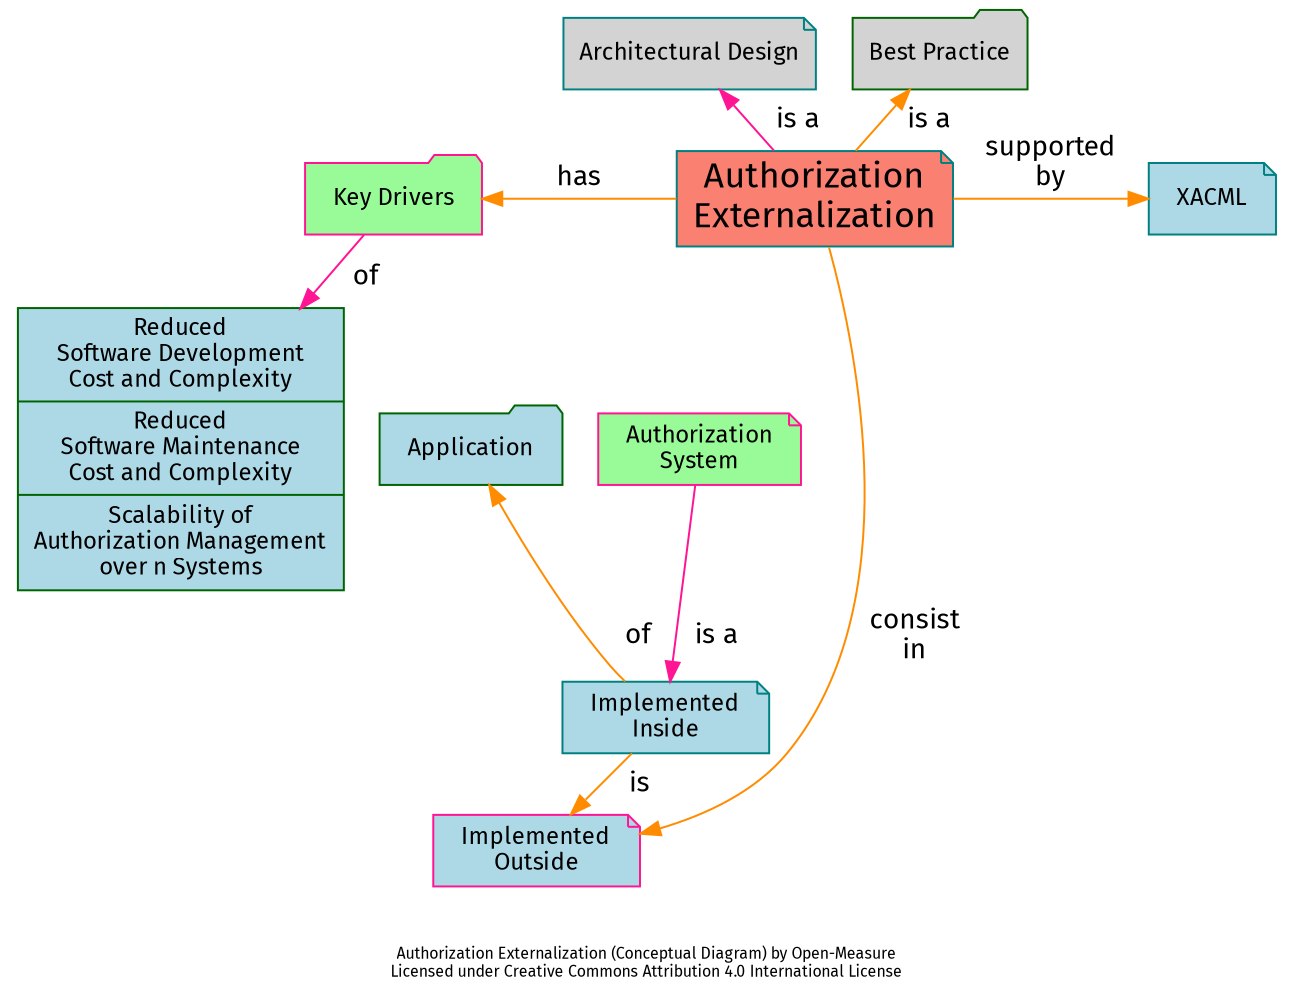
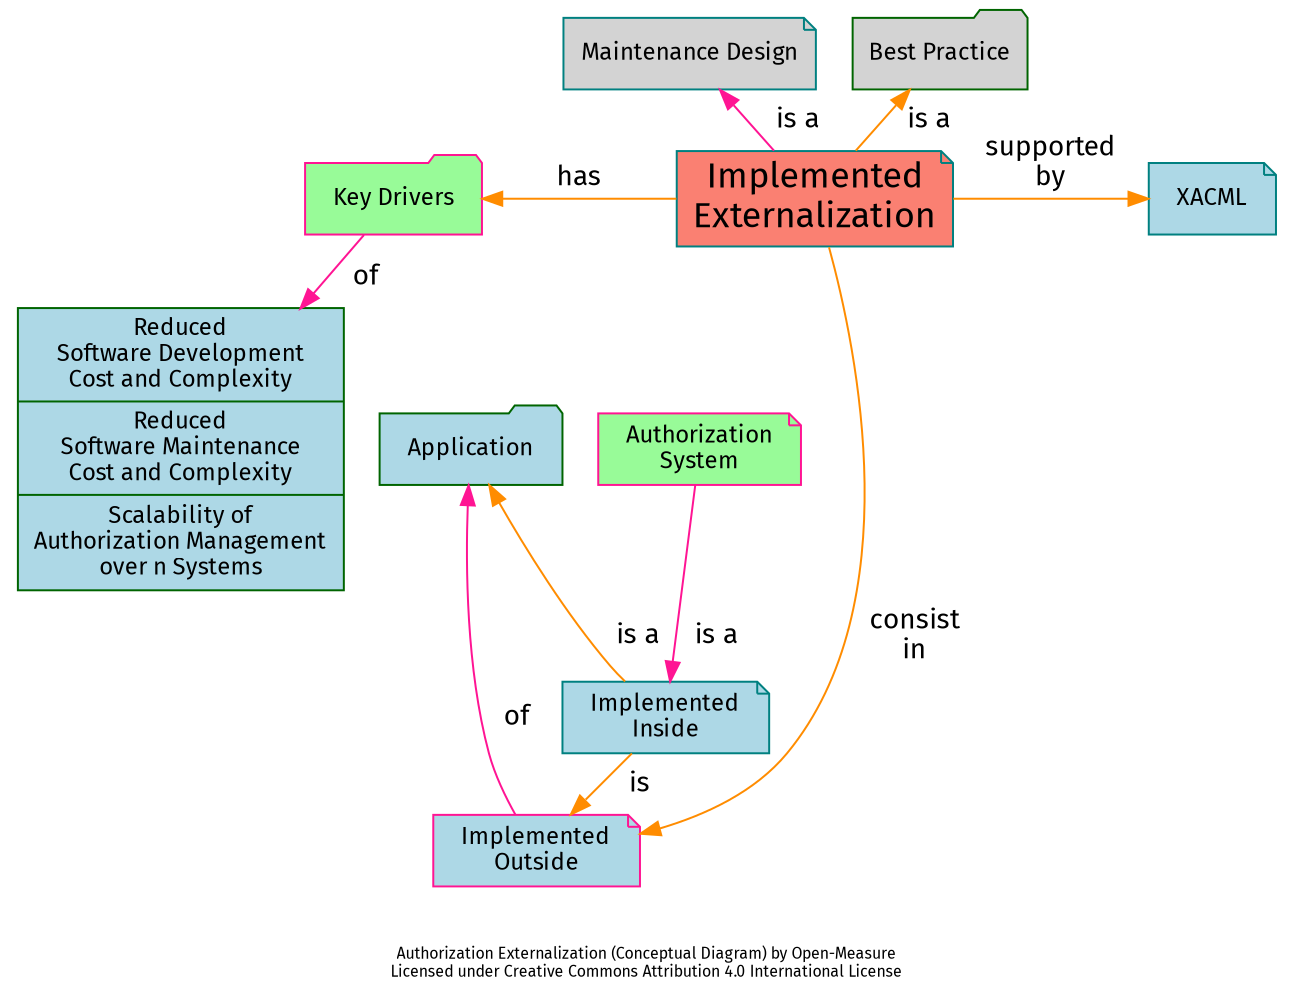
node "Architectural Design": label "Architectural Design" -> "Maintenance Design"
node "Authorization Externalization": label "Authorization Externalization" -> "Implemented Externalization"
edge "Implemented Inside" -> "Application": label "  of  " -> "  is a  "
edge "Implemented Outside" -> "Application": added, label "of"
